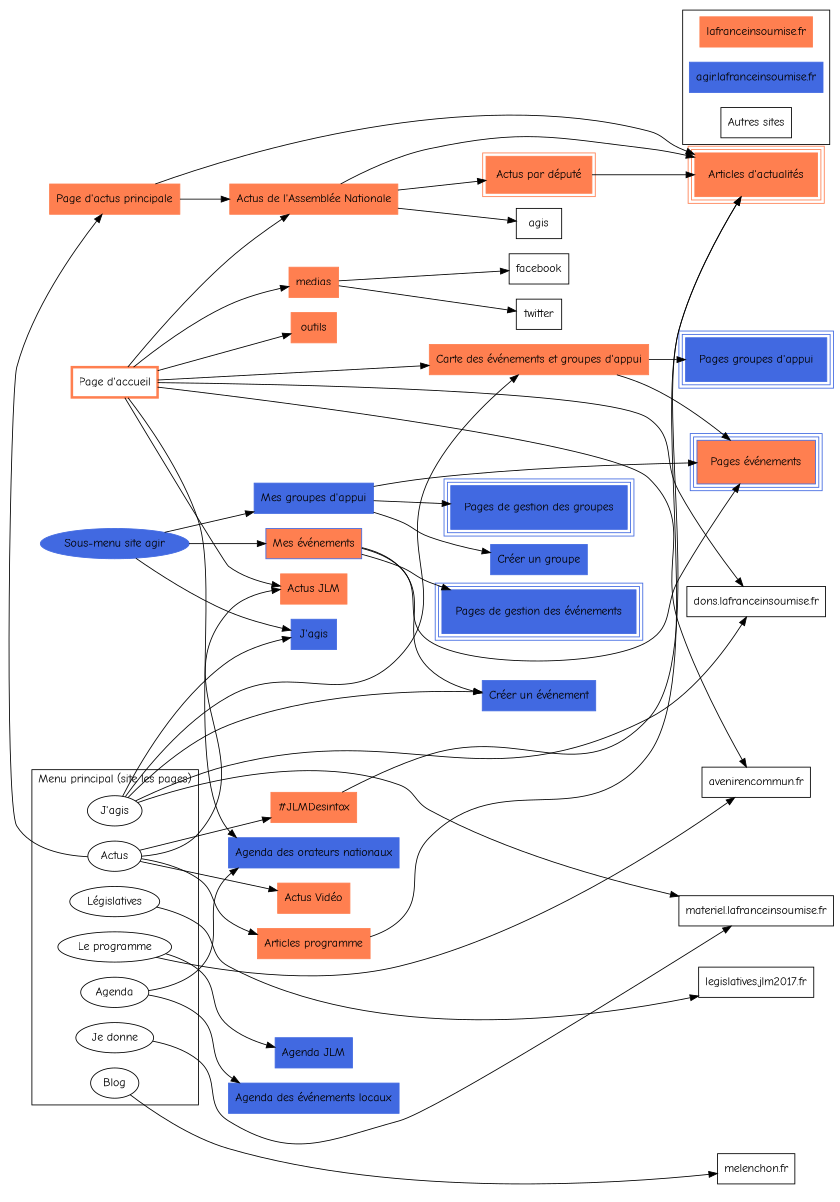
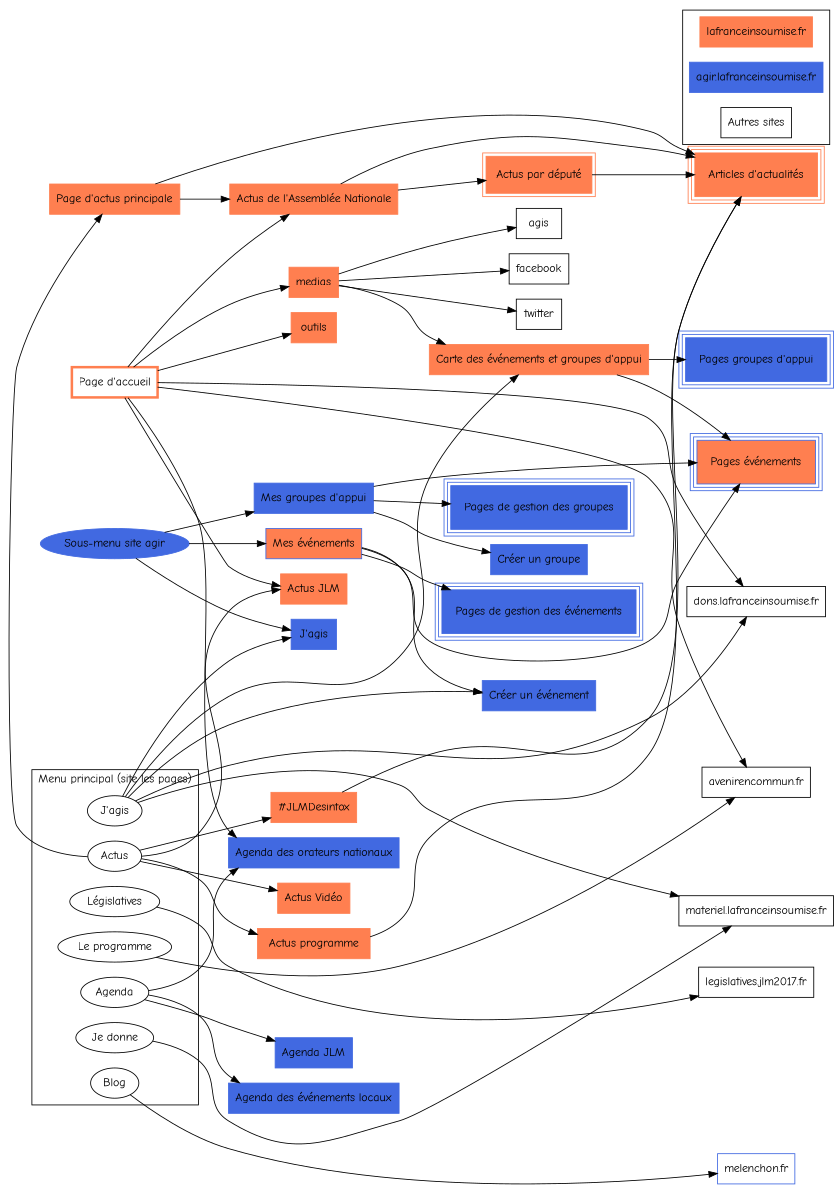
edge "Actus de l'Assemblée Nationale" -> "agis": now "medias" -> "agis"
edge "Page d'accueil" -> "Carte des événements et groupes d'appui": now "medias" -> "Carte des événements et groupes d'appui"
node "Articles programme": label "Articles programme" -> "Actus programme"
edge "Le programme" -> "Agenda JLM": now "Agenda" -> "Agenda JLM"
node "melenchon.fr": color black -> royalblue
